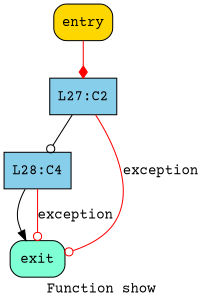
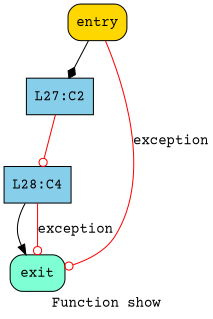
edge "entry" -> "L27:C2": color red -> black
edge "L27:C2" -> "L28:C4": color black -> red
edge "L27:C2" -> "exit": now "entry" -> "exit"
